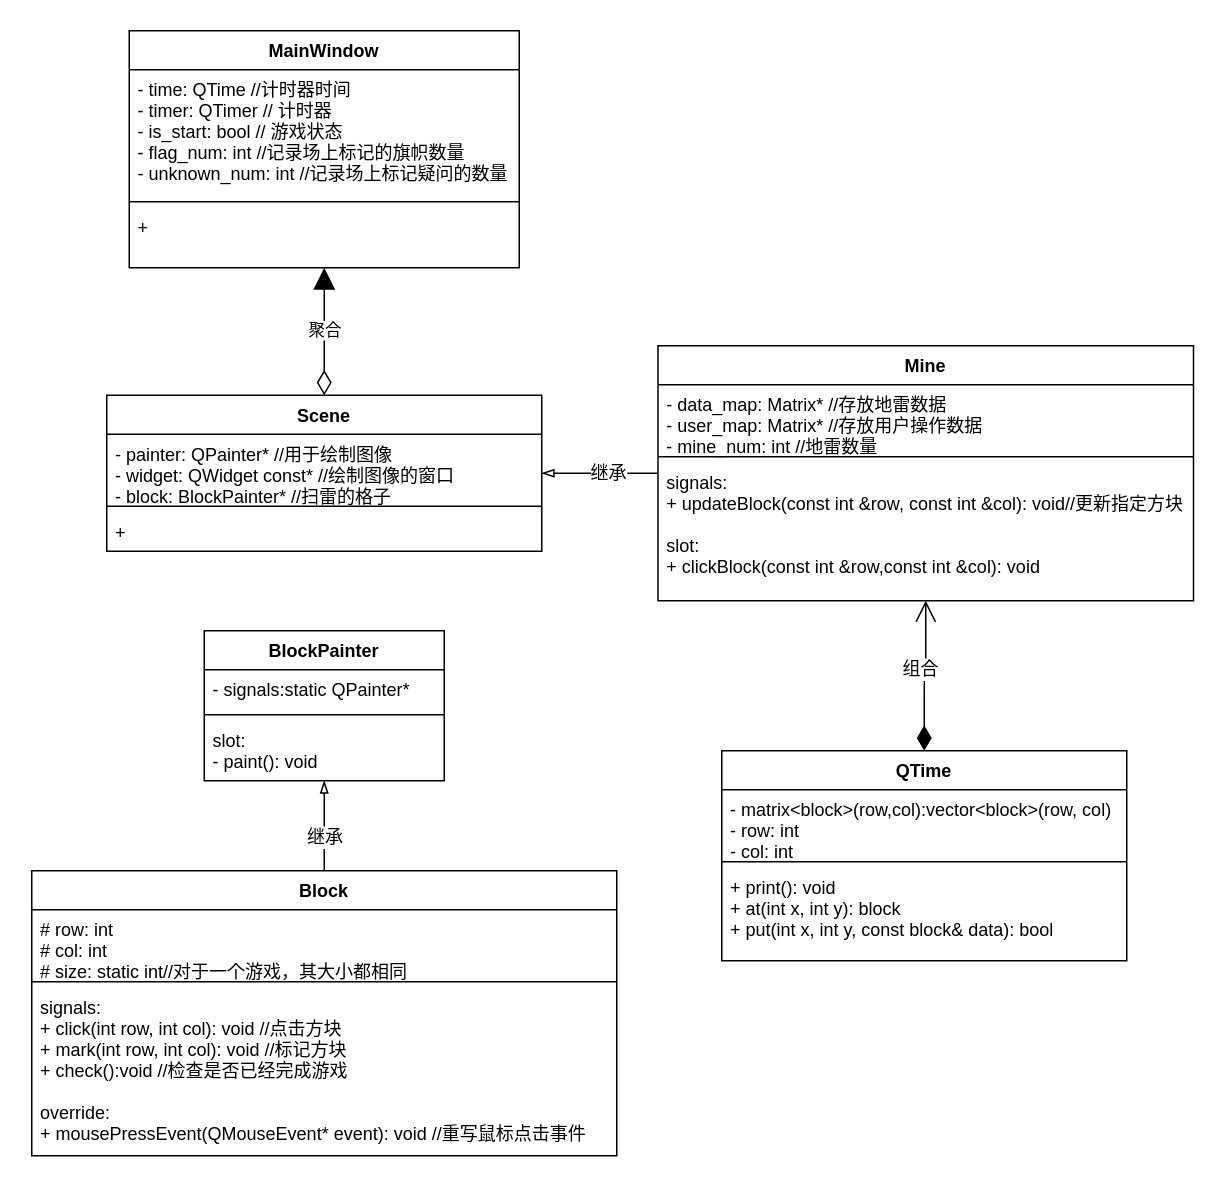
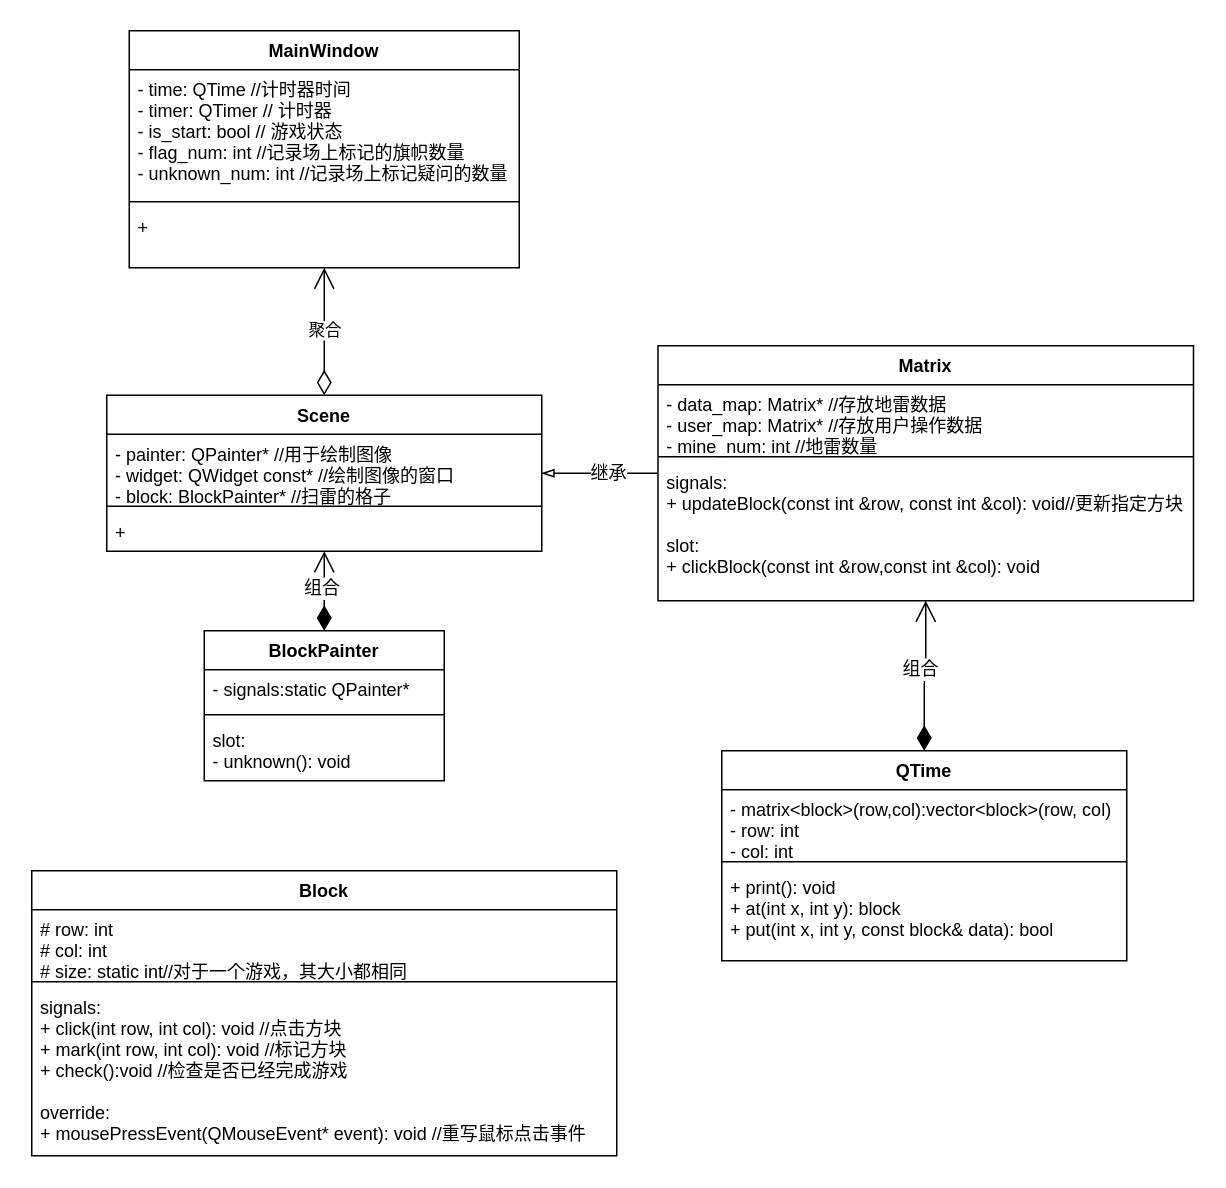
edge "MainWindow" -- "Scene": arrowhead block -> open
node "Mine": label "Mine" -> "Matrix"
edge "Scene" -- "BlockPainter": added, label "组合"
node "slot: - paint(): void": label "slot: - paint(): void" -> "slot: - unknown(): void"
edge "Block" -> "BlockPainter": removed, label "继承"
